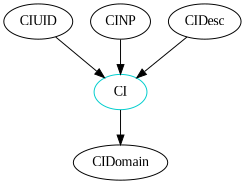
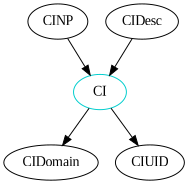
edge "CIUID" -> "CI": reversed
